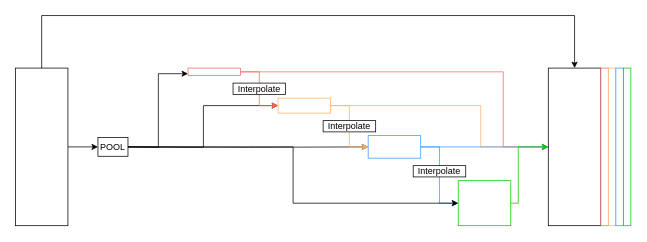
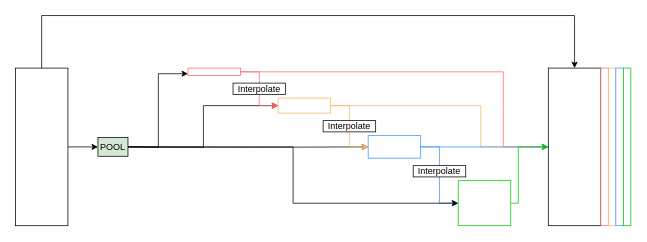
node "POOL": fillcolor #ffffff -> #d5e8d4
